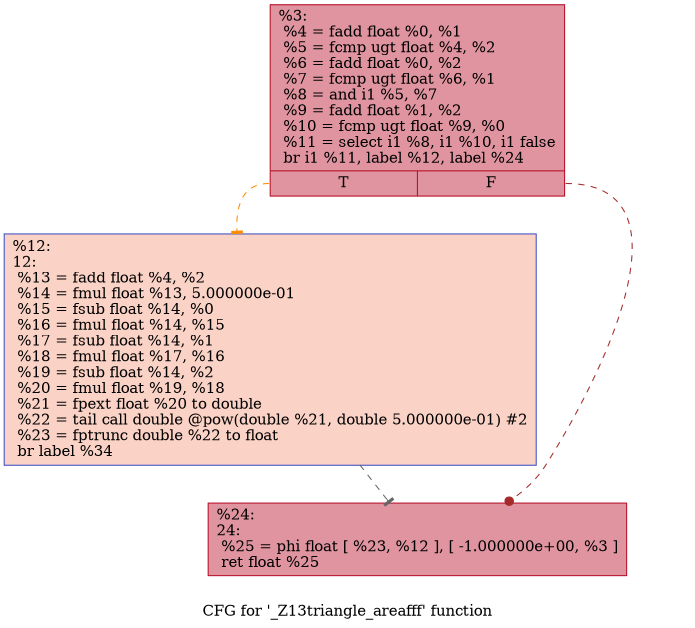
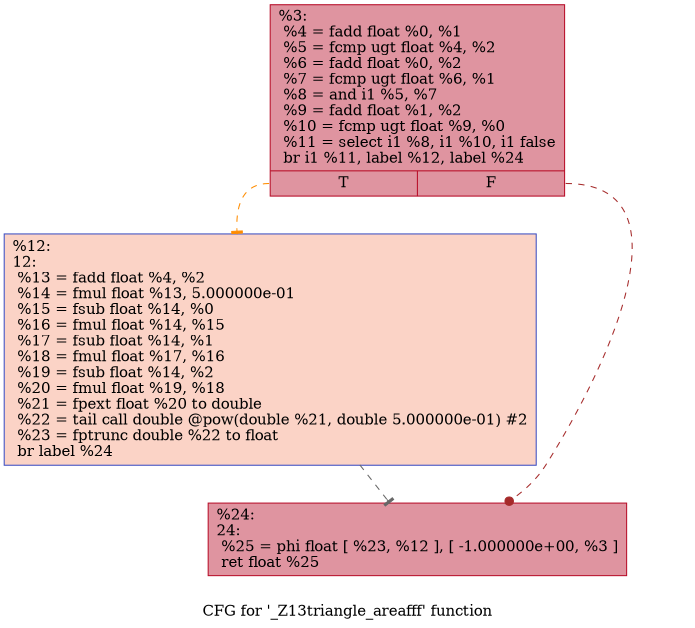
node "%12:": text "br label %34" -> "br label %24"
